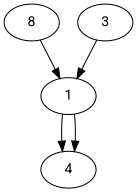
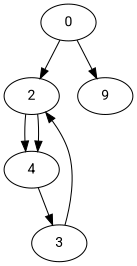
node "8": label "8" -> "0"
node "1": label "1" -> "2"
node "9": added
edge "4" -> "3": added
